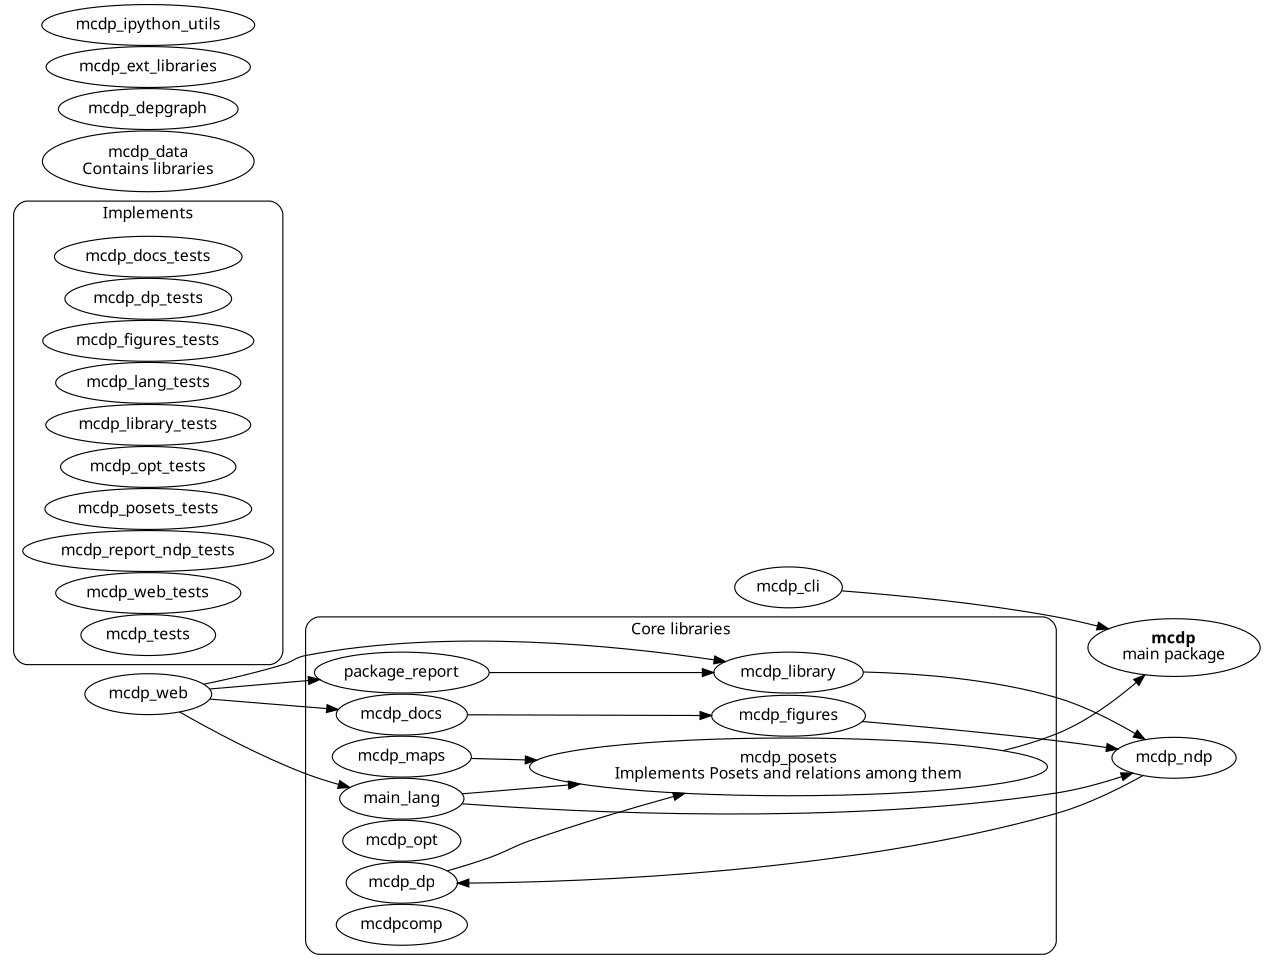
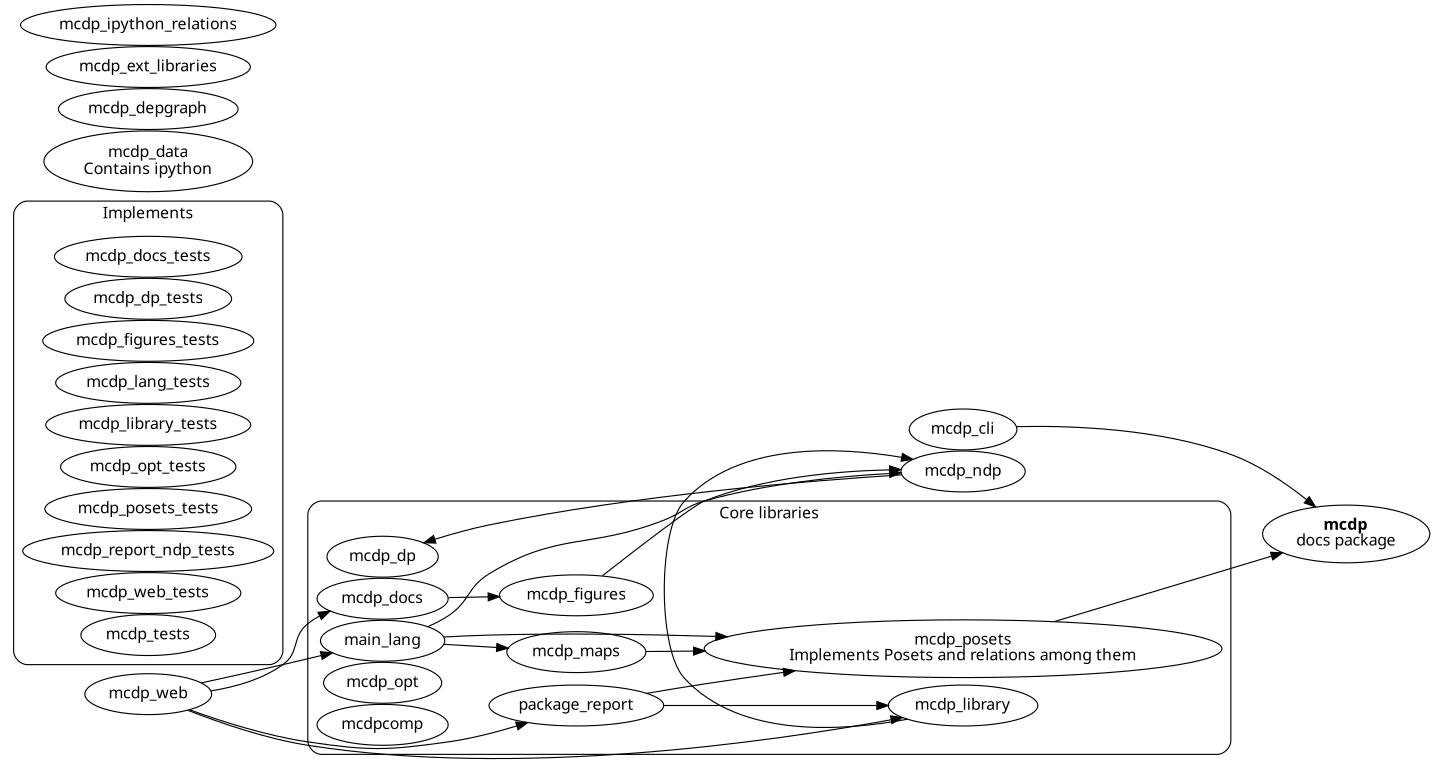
node "mcdp_ipython_utils": label "mcdp_ipython_utils" -> "mcdp_ipython_relations"
node "mcdp_data": text "Contains libraries" -> "Contains ipython"
edge "main_lang" -> "mcdp_maps": added
node "mcdp": text "main package" -> "docs package"
edge "mcdp_dp" -> "mcdp_posets": now "package_report" -> "mcdp_posets"
